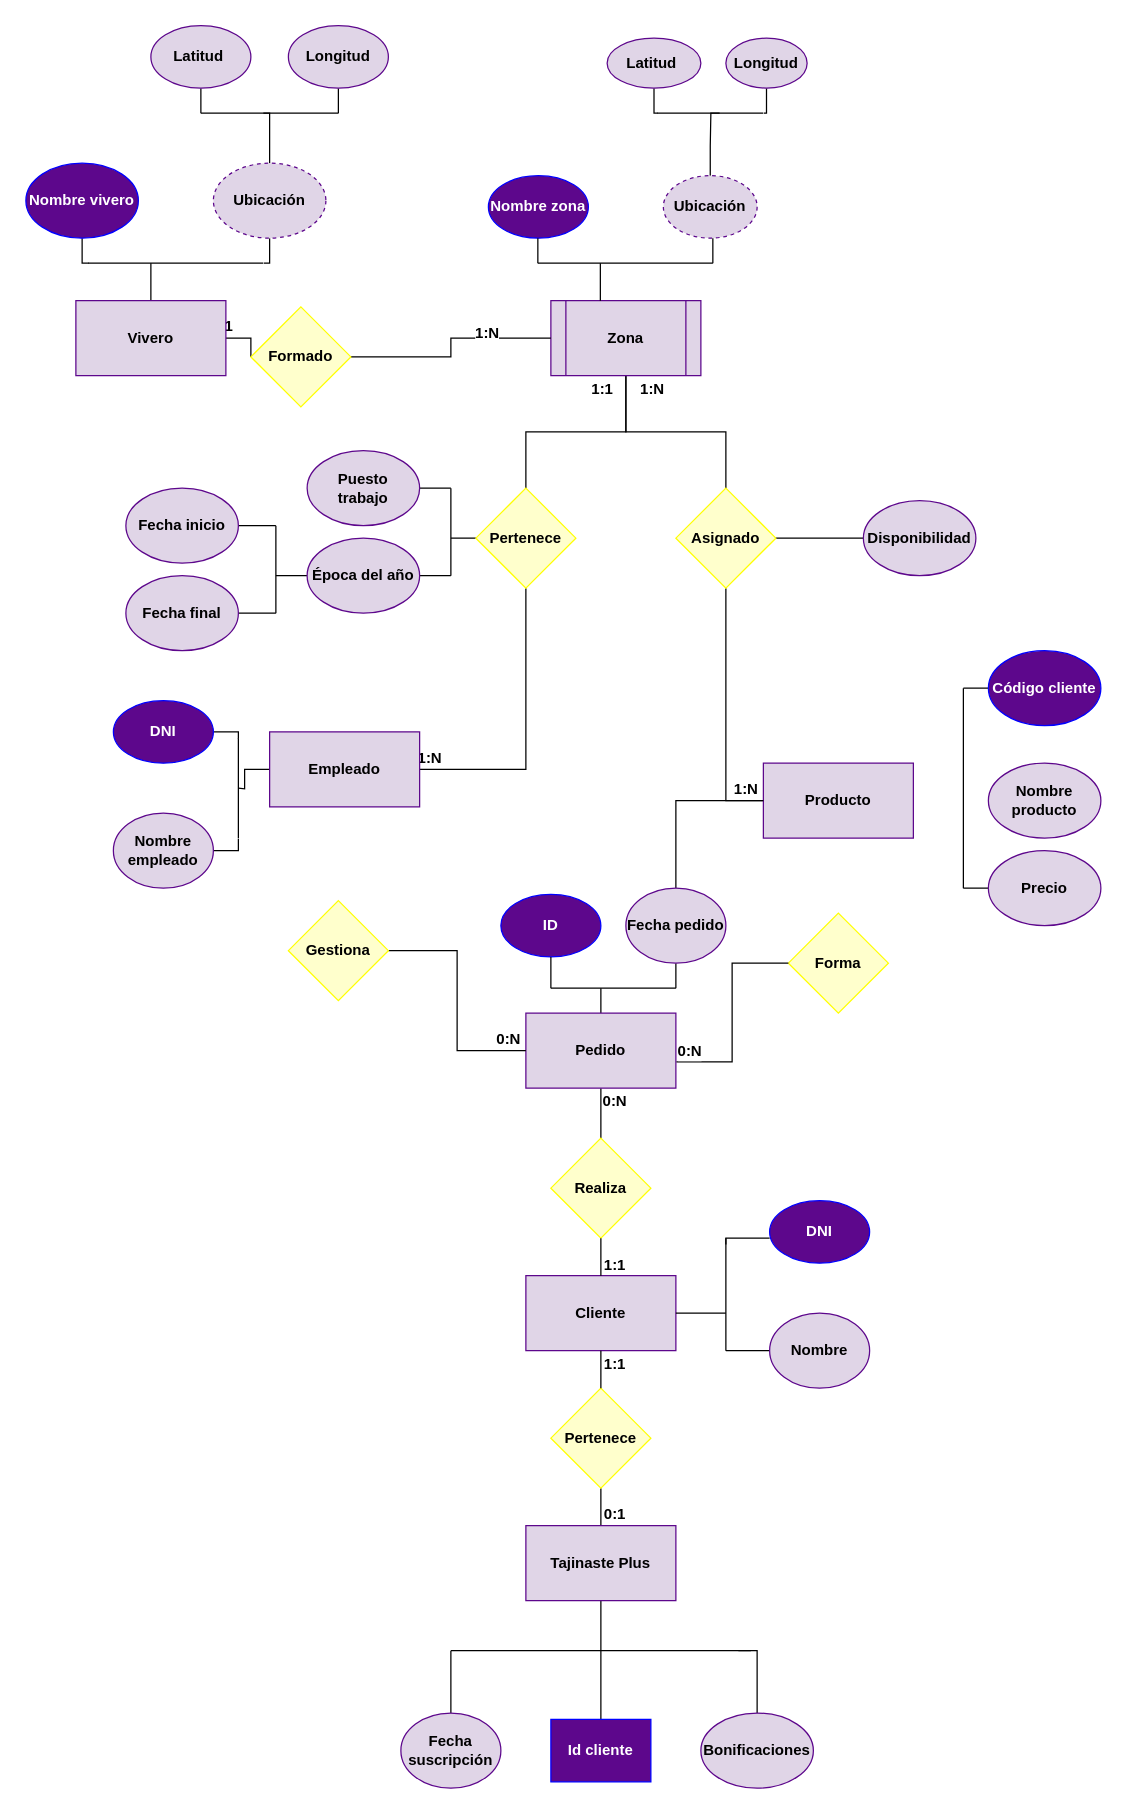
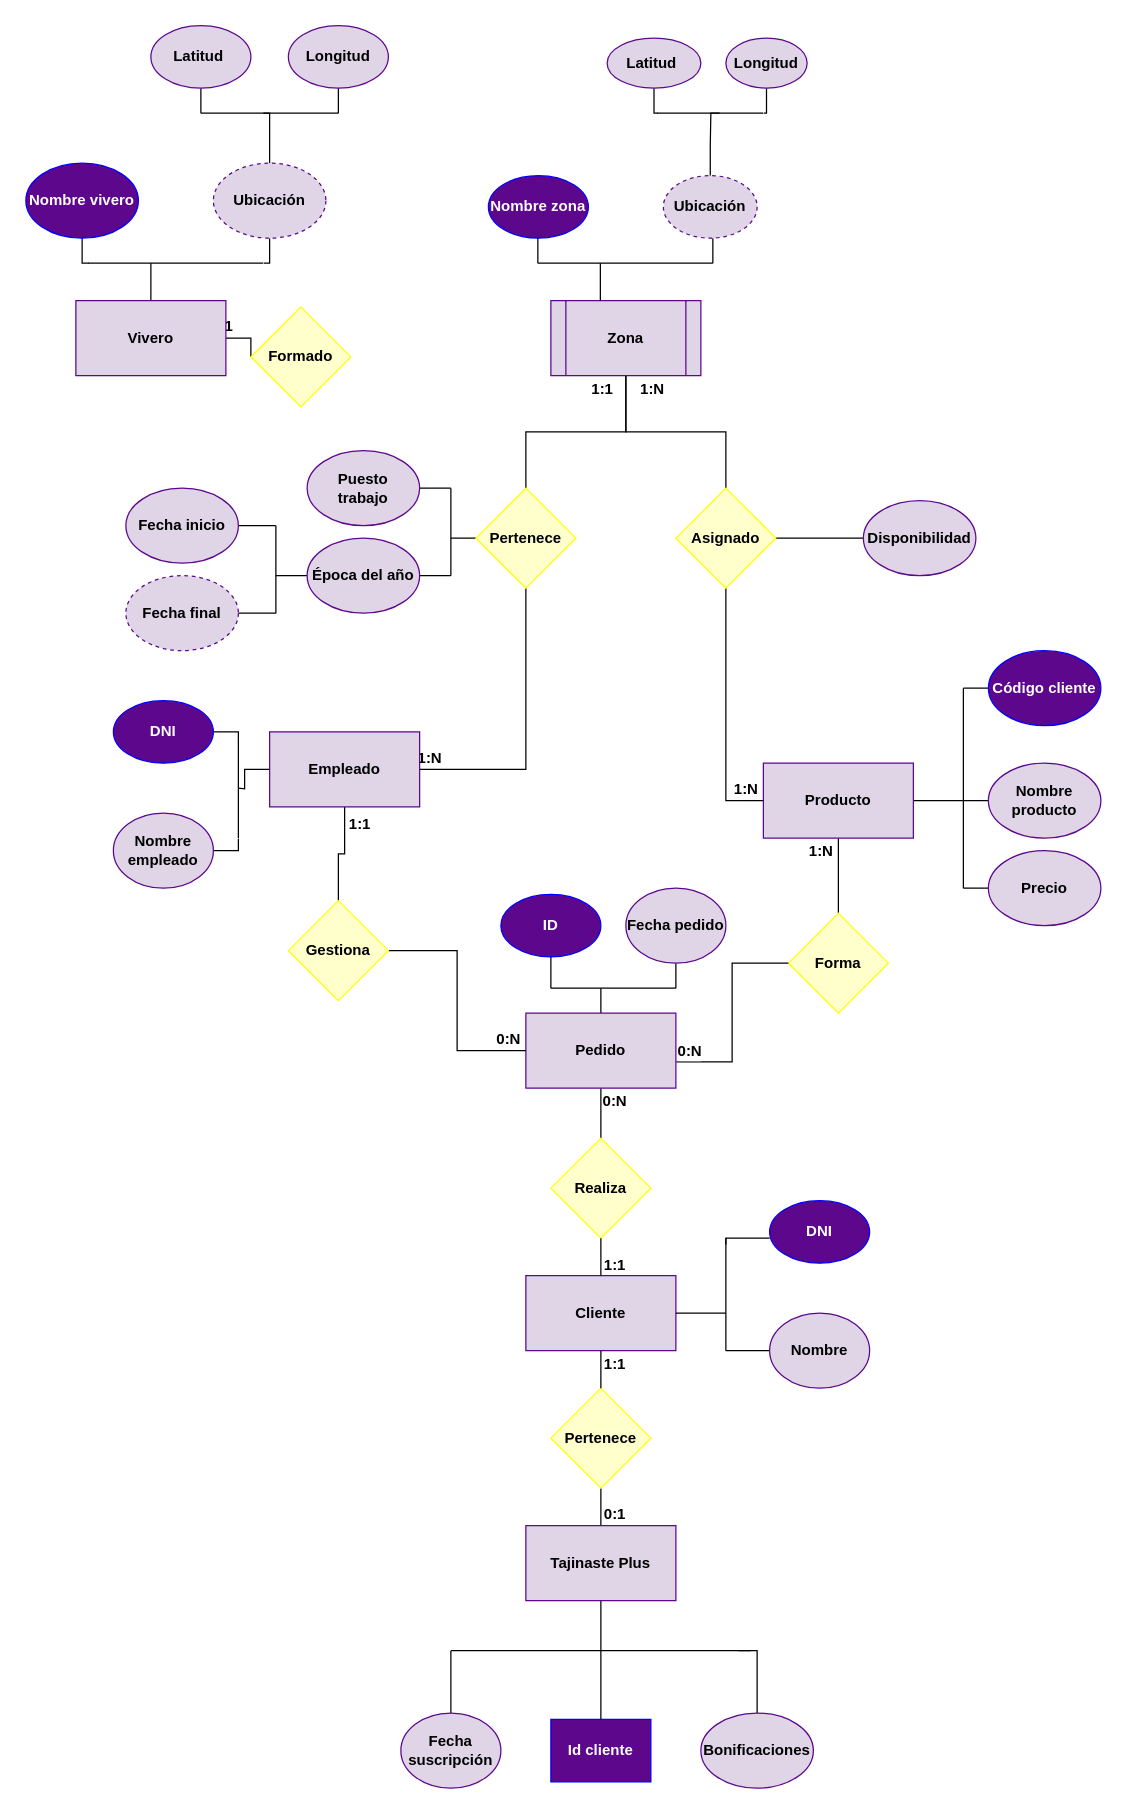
edge "Zona" -- "Formado": removed, label "1:N"
node "Fecha final": style solid -> dashed
edge "Producto" -- "Fecha pedido": now "Producto" -- "Nombre producto"
edge "Empleado" -- "Gestiona": added, label "1:1"
edge "Producto" -- "Forma": added, label "1:N"
